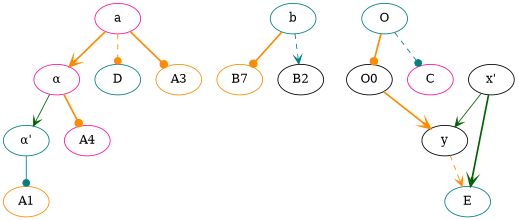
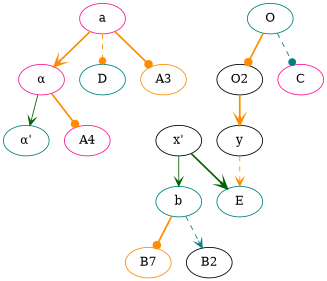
node "O0": label "O0" -> "O2"
edge "x'" -> "y": now "x'" -> "b"
node "A1": removed
